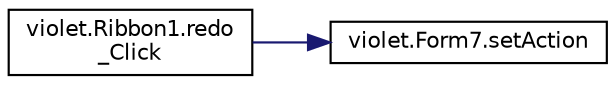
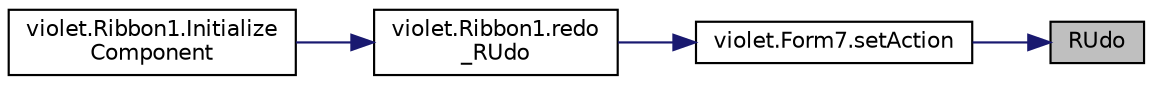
node "violet.Ribbon1.redo _Click": label "violet.Ribbon1.redo _Click" -> "violet.Ribbon1.redo _RUdo"
node "violet.Ribbon1.Initialize Component": added
node "RUdo": added
